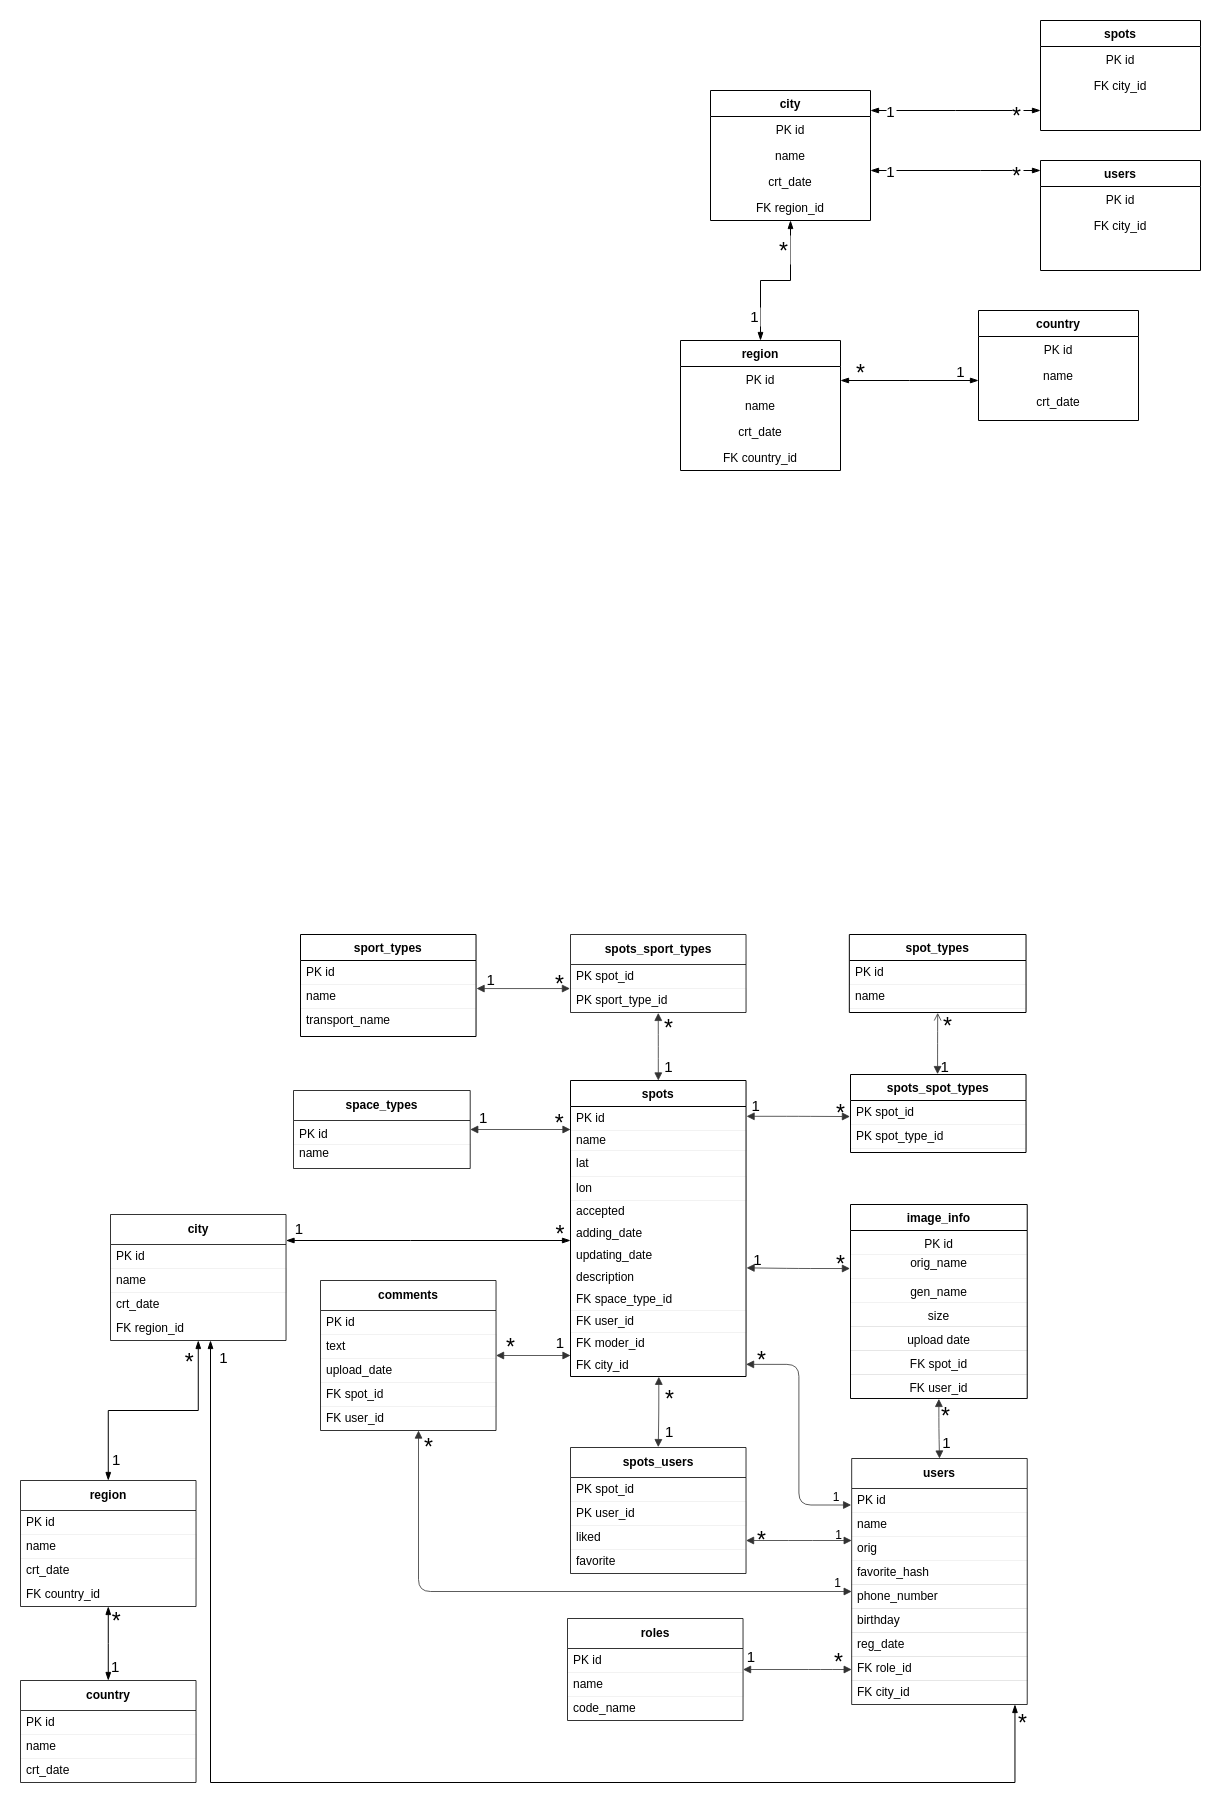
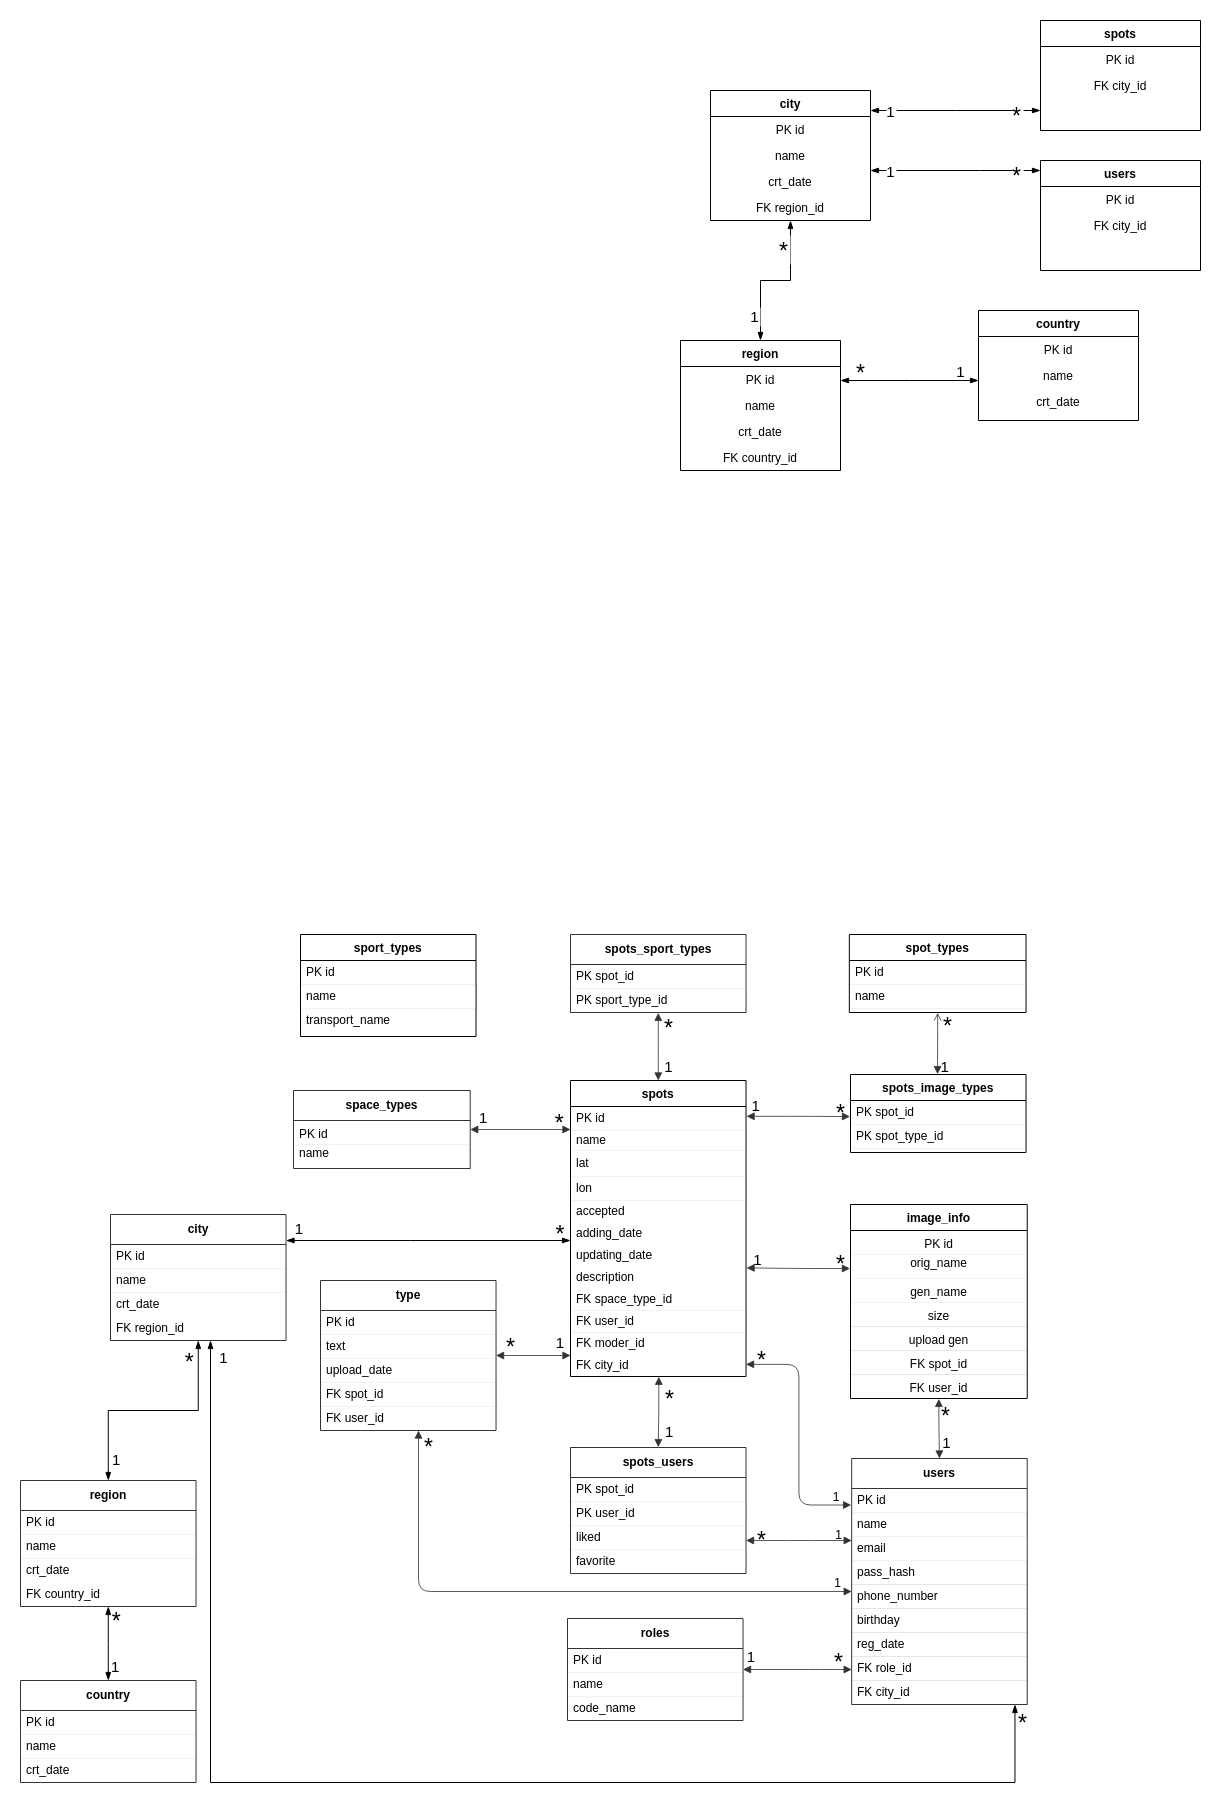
edge "spots_sport_types" -- "sport_types": removed, labels "*", "1"
node "spots_spot_types": label "spots_spot_types" -> "spots_image_types"
node "comments": label "comments" -> "type"
node "upload date": label "upload date" -> "upload gen"
node "orig": label "orig" -> "email"
node "favorite_hash": label "favorite_hash" -> "pass_hash"
